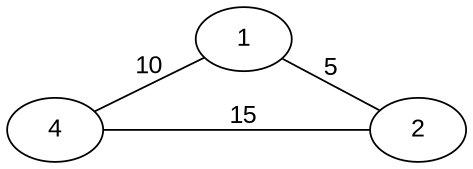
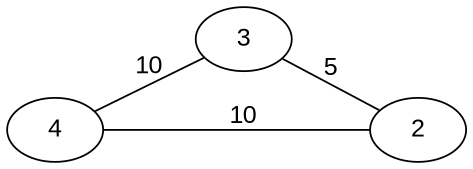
node "1": label "1" -> "3"
edge "4" -- "2": label "15" -> "10"
